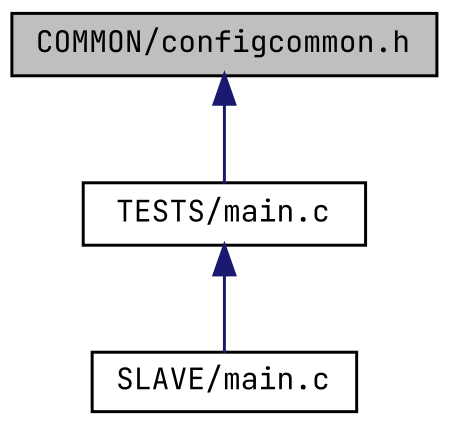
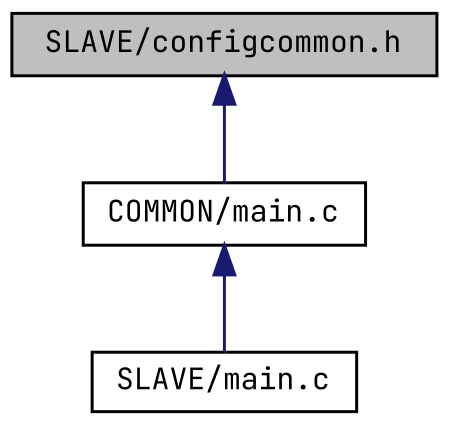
node "COMMON/configcommon.h": label "COMMON/configcommon.h" -> "SLAVE/configcommon.h"
node "TESTS/main.c": label "TESTS/main.c" -> "COMMON/main.c"
